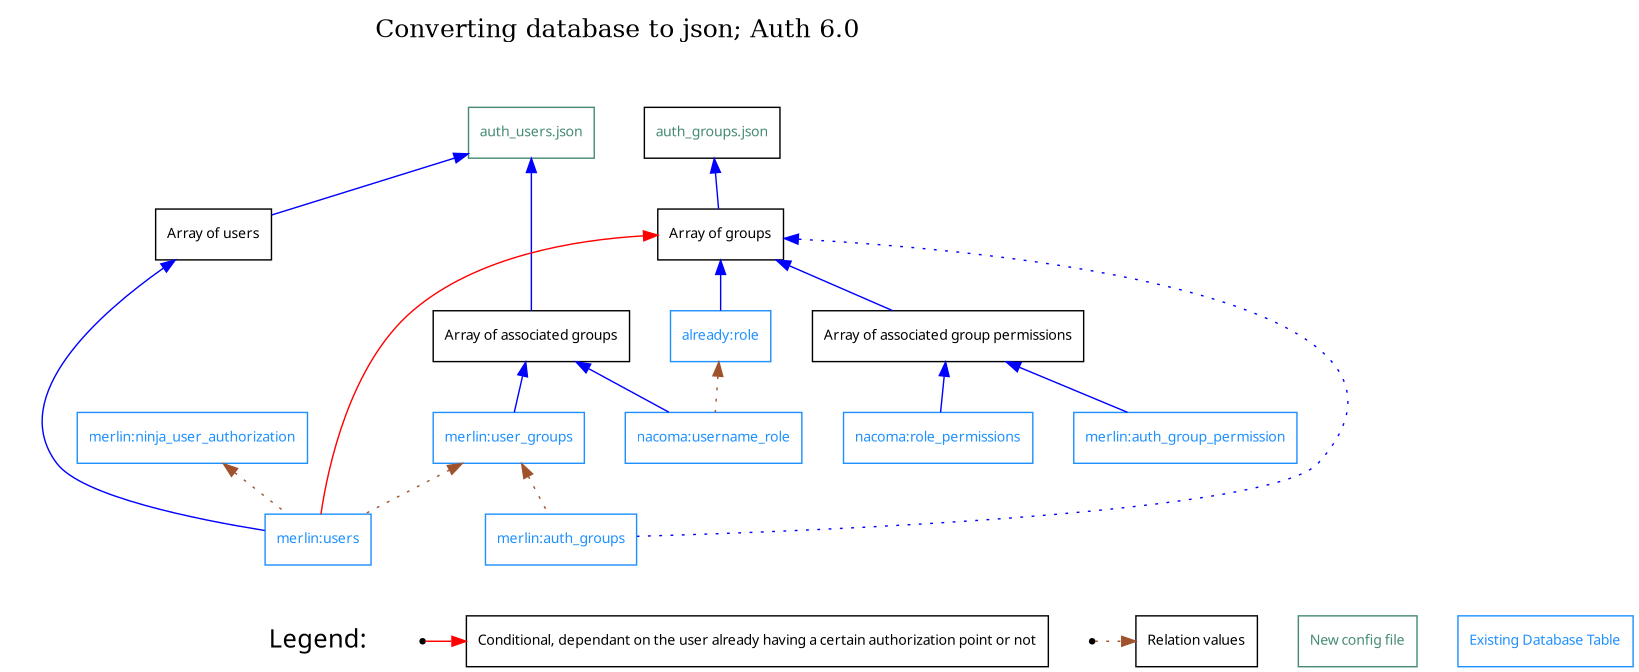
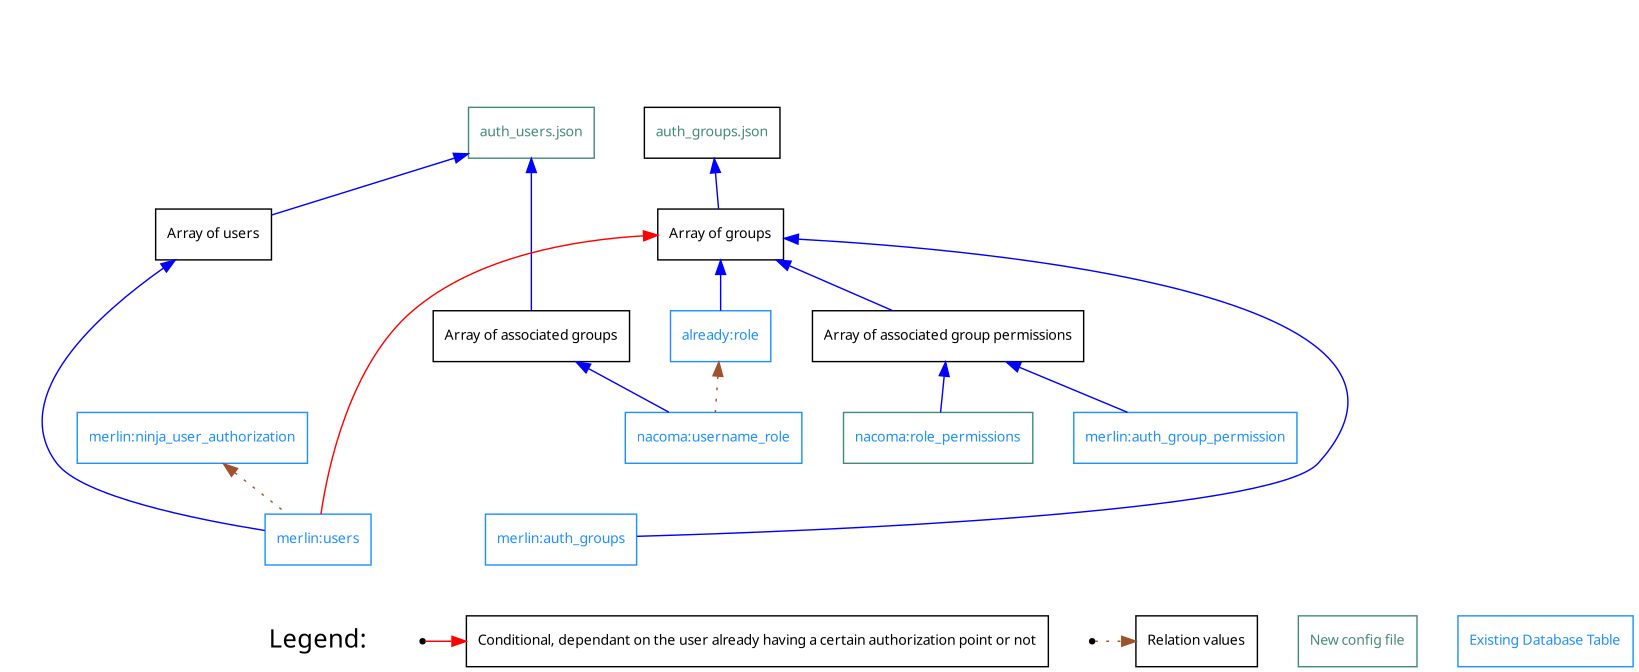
node "Converting database to json; Auth 6.0": removed
node "merlin:user_groups": removed
node "nacoma:role_permissions": color Dodgerblue -> Aquamarine4
edge "merlin:auth_groups" -> "Array of groups": style dotted -> solid
